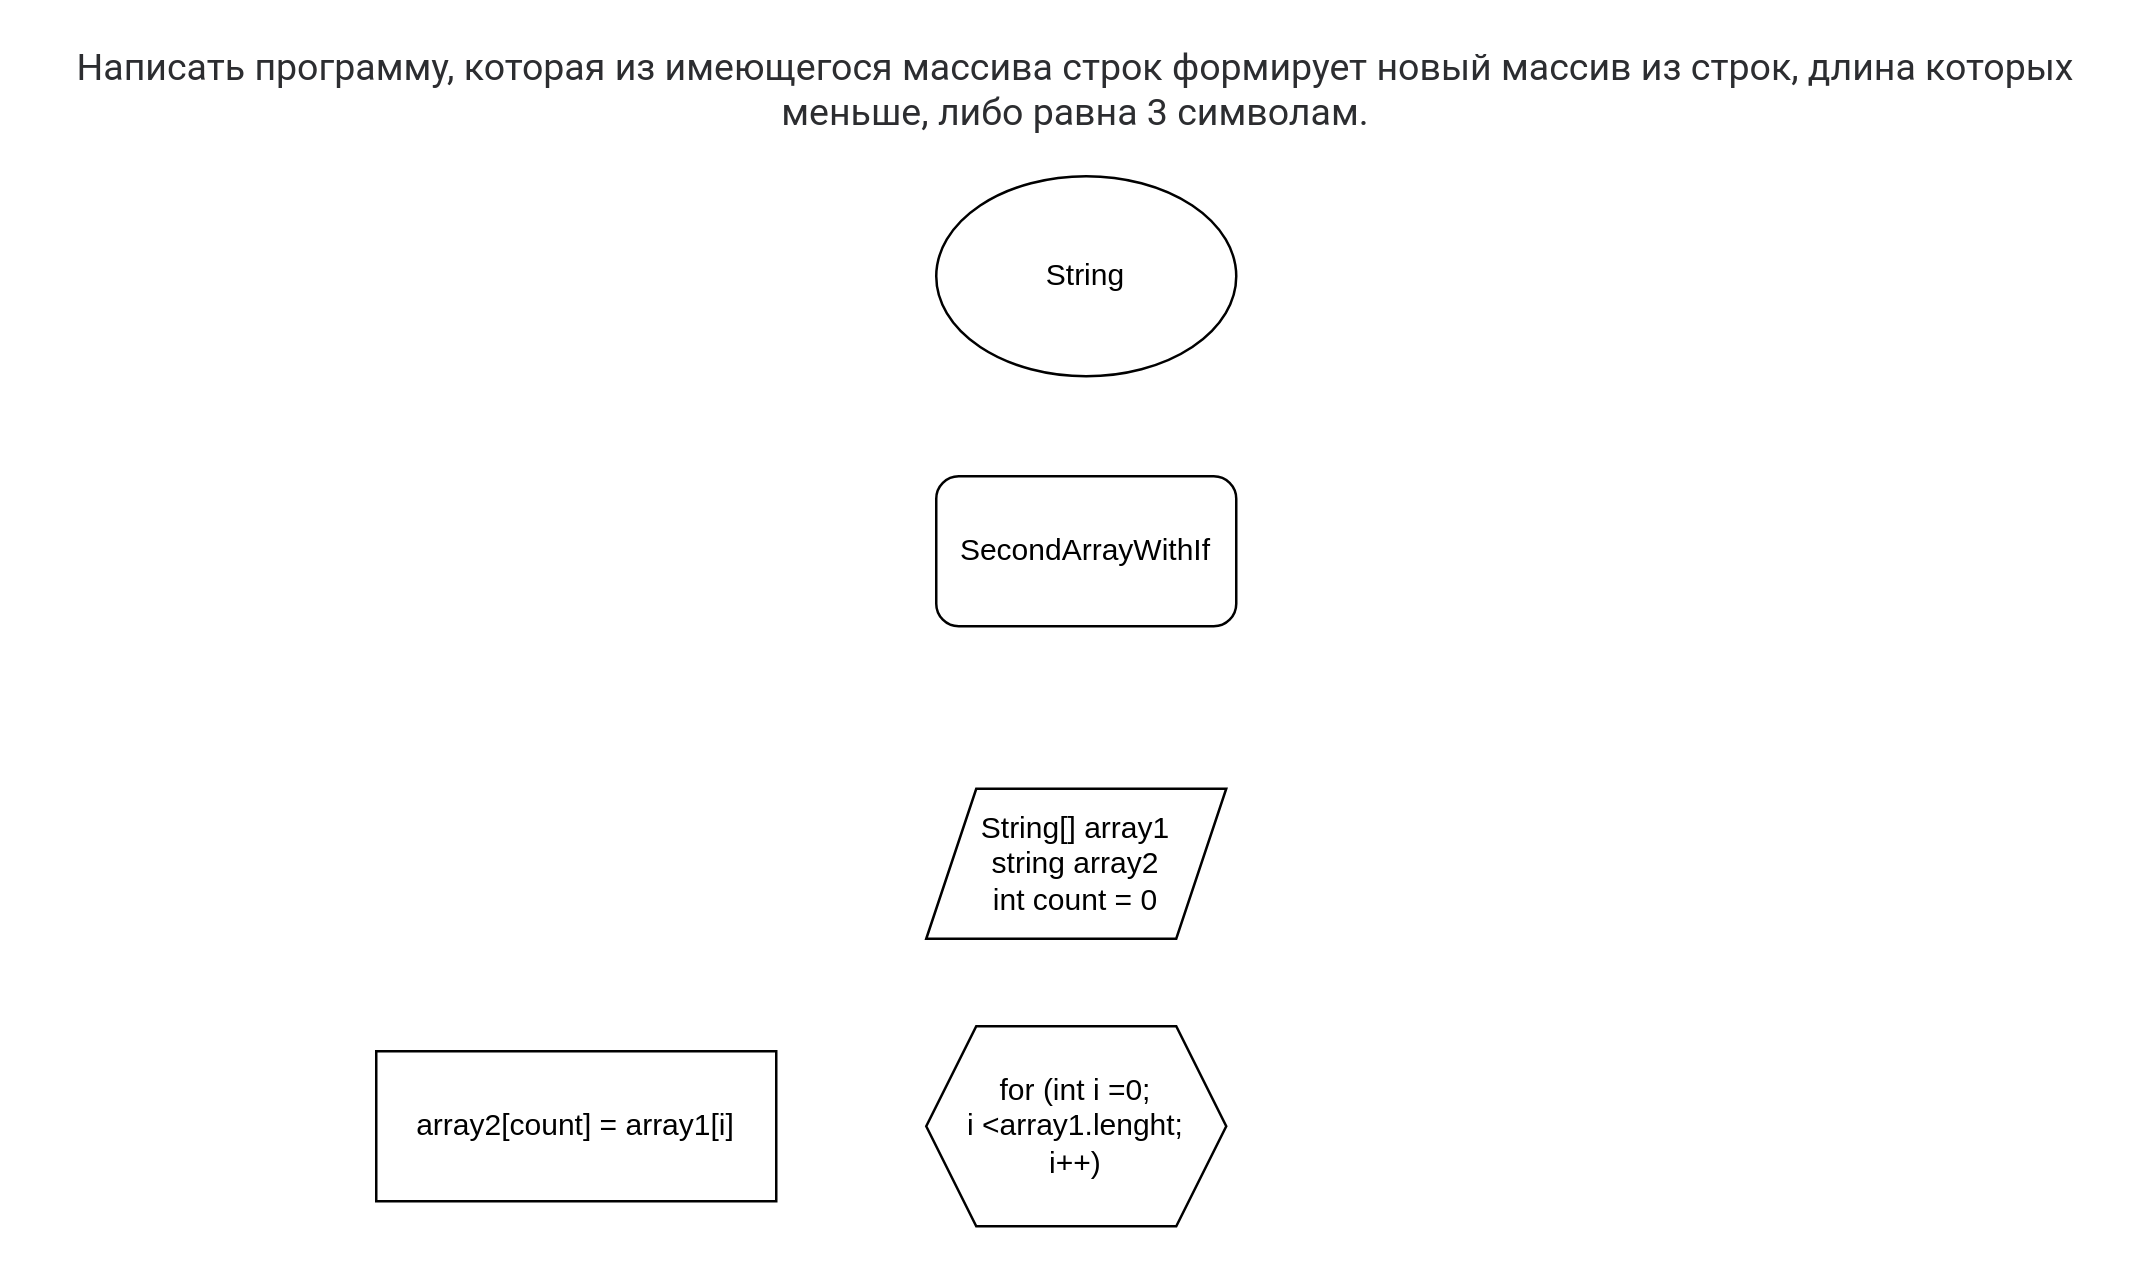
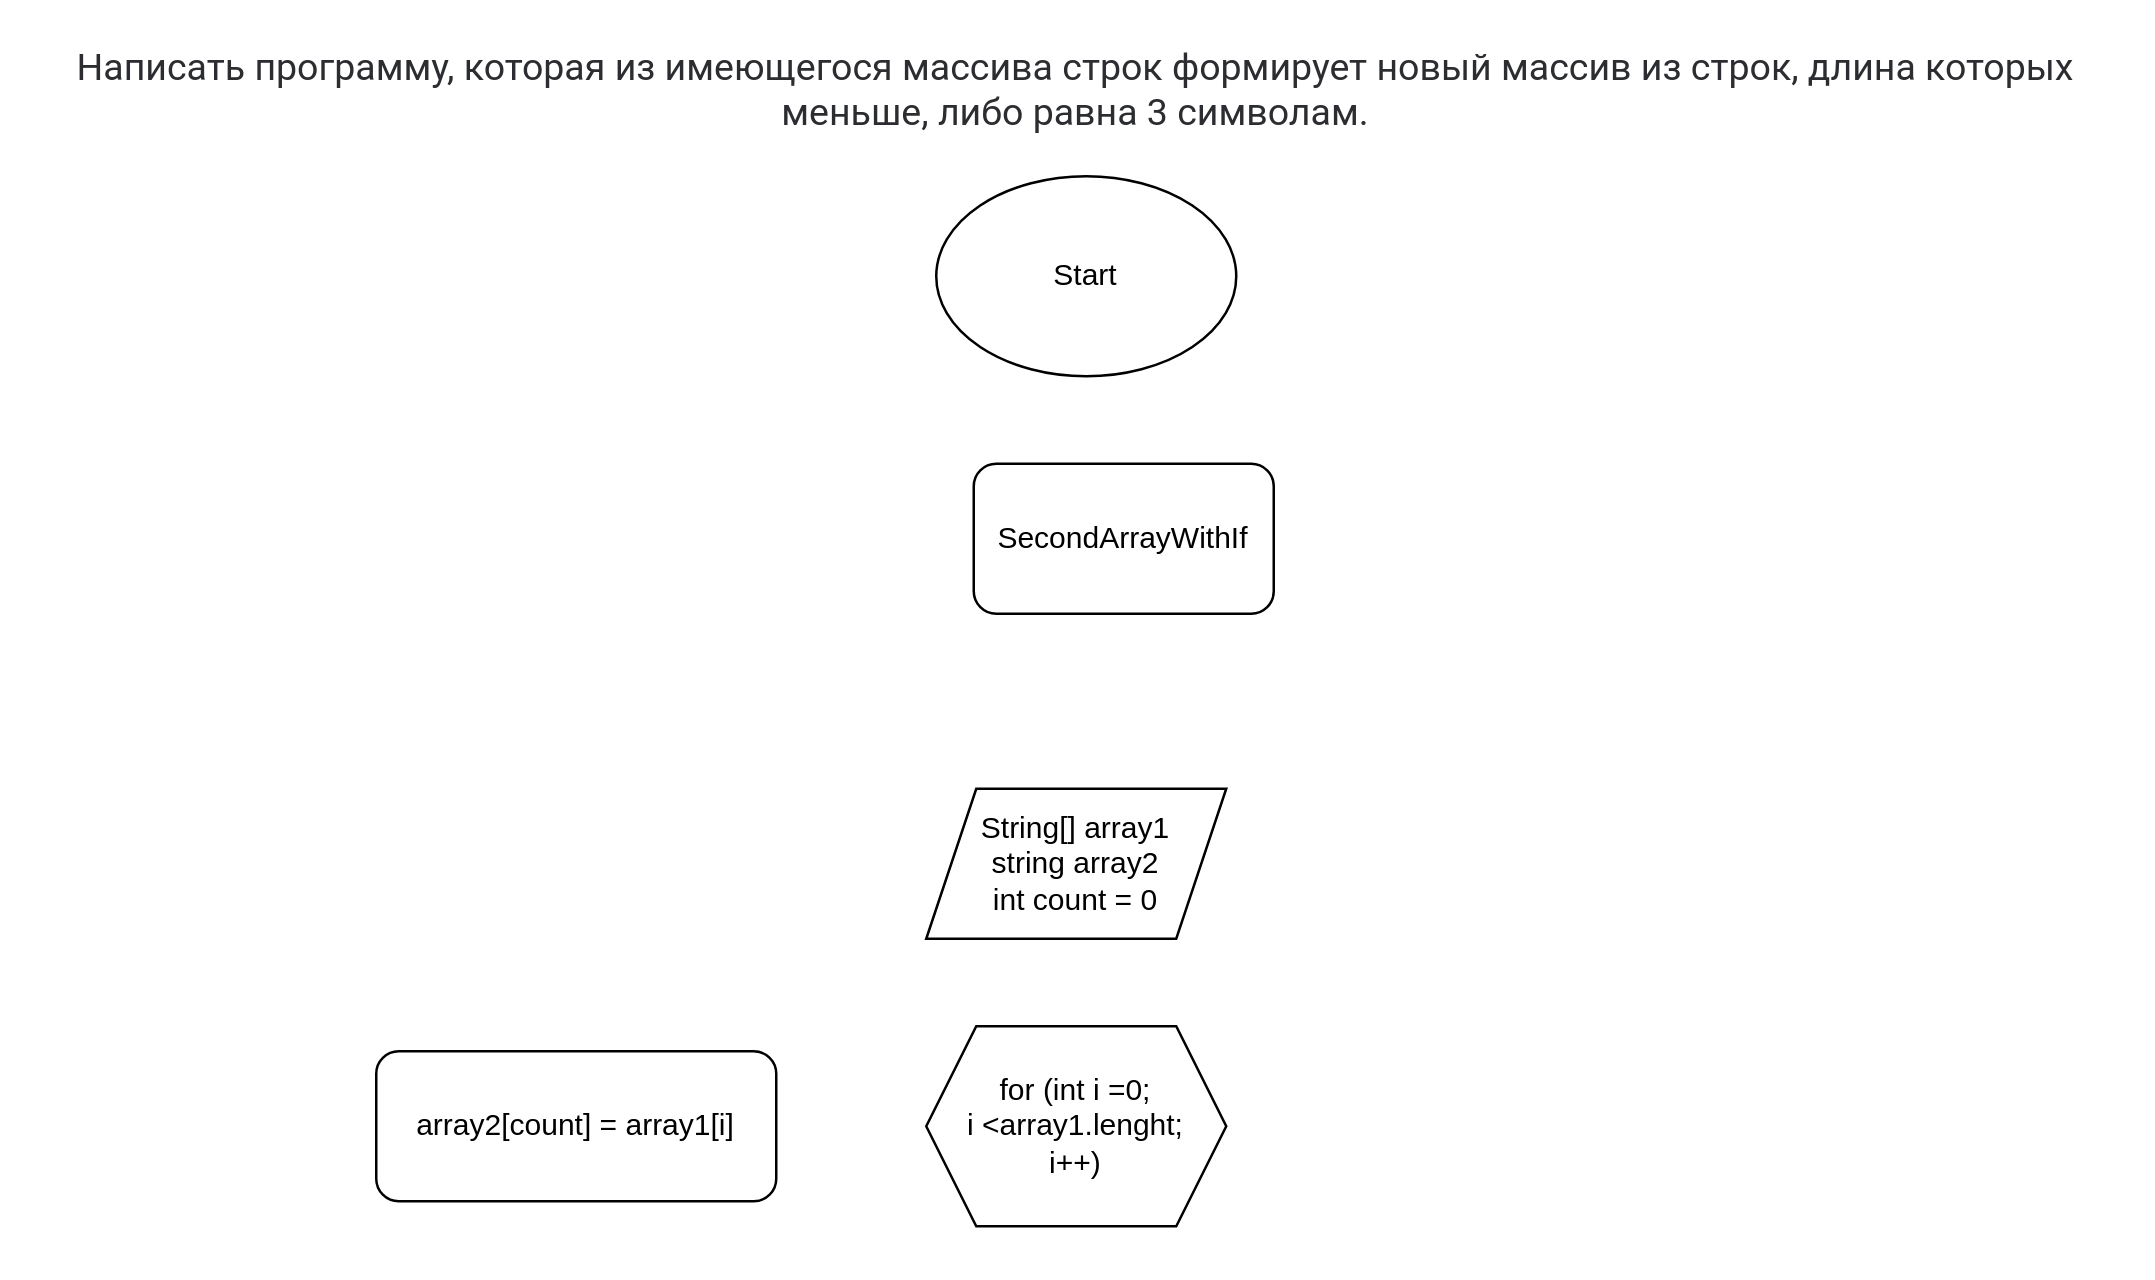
node "String": label "String" -> "Start"
node "SecondArrayWithIf": moved (1086, 551) -> (1124, 539)
node "array2[count] = array1[i]": shape rectangle -> rounded rectangle
